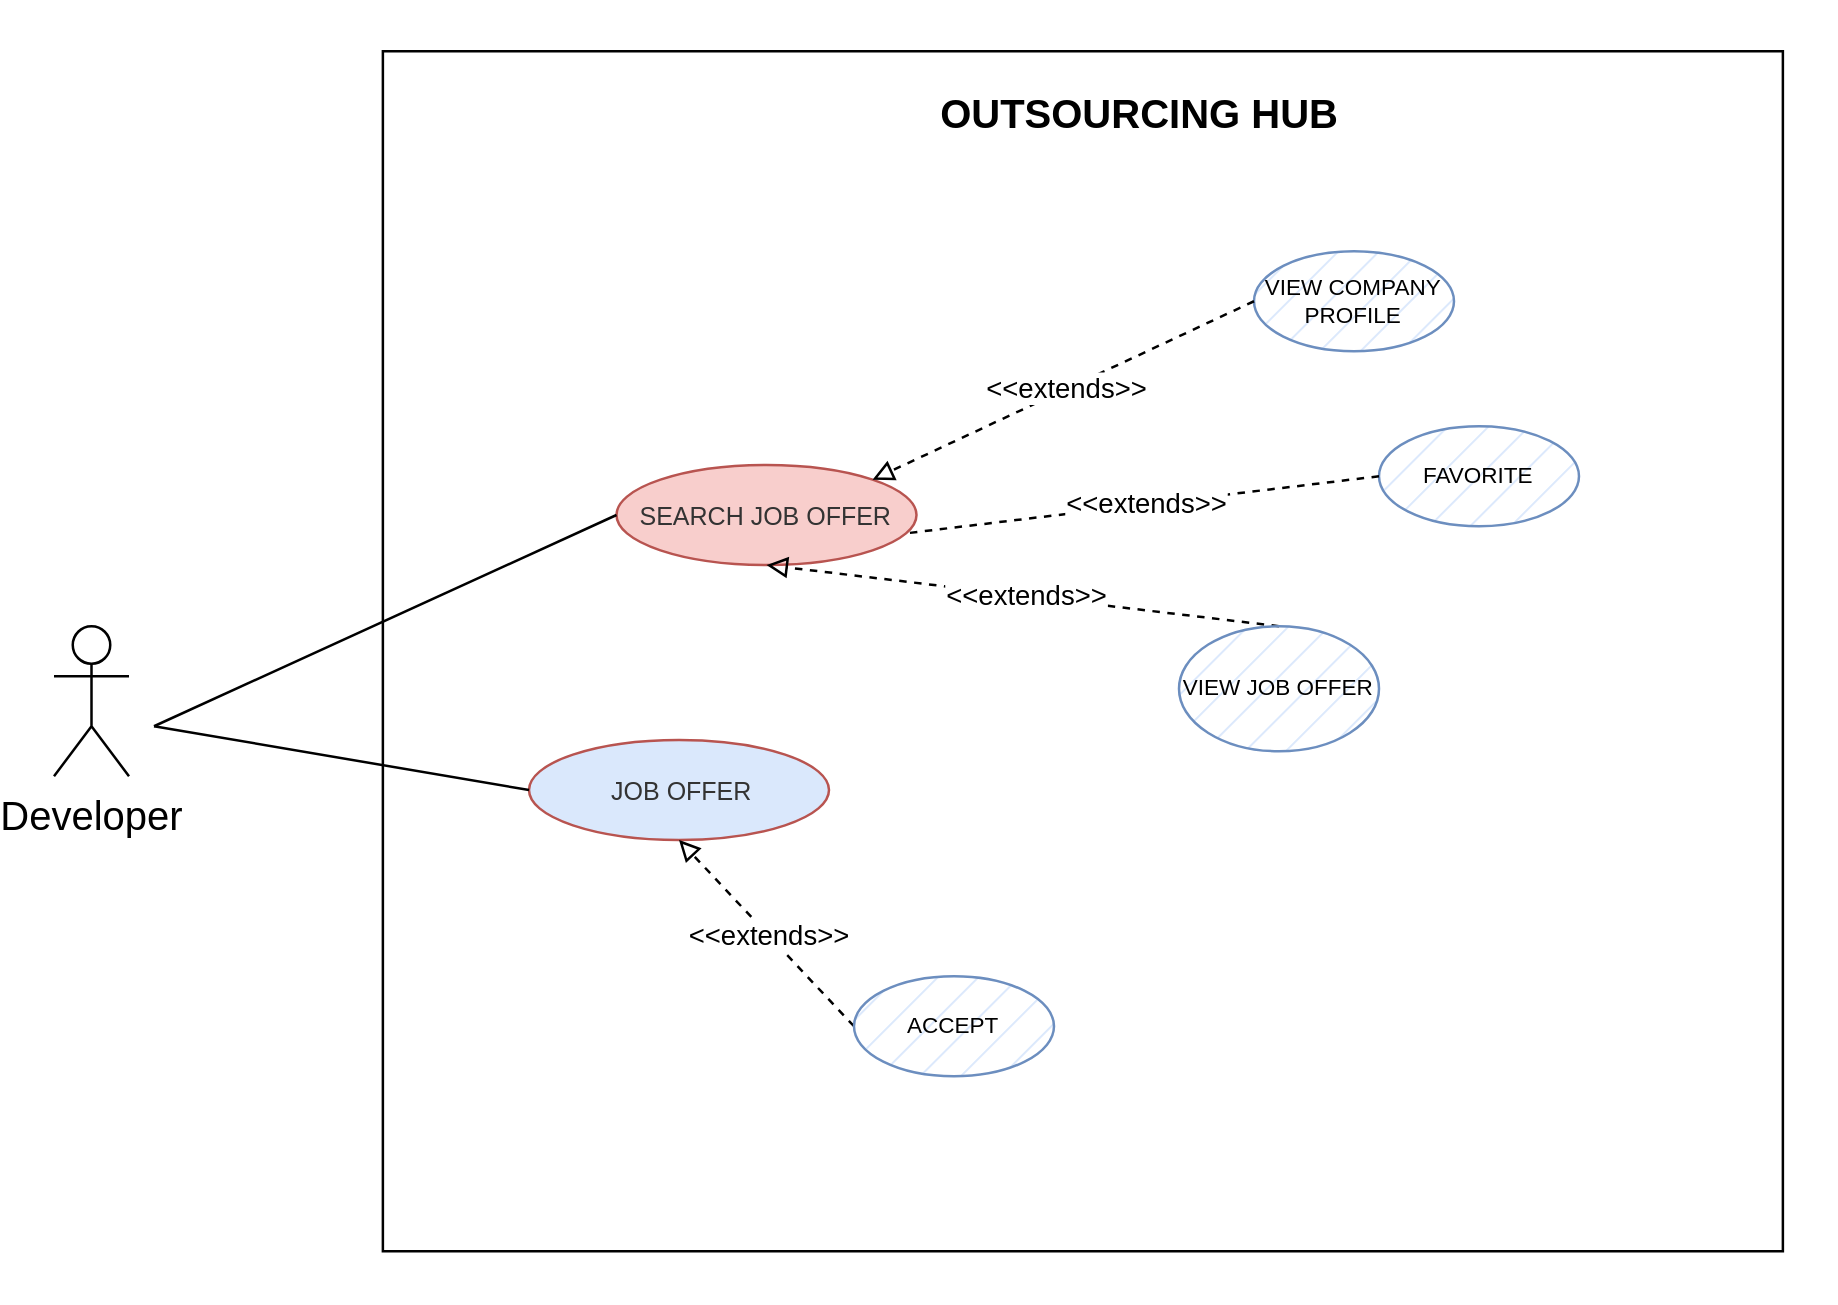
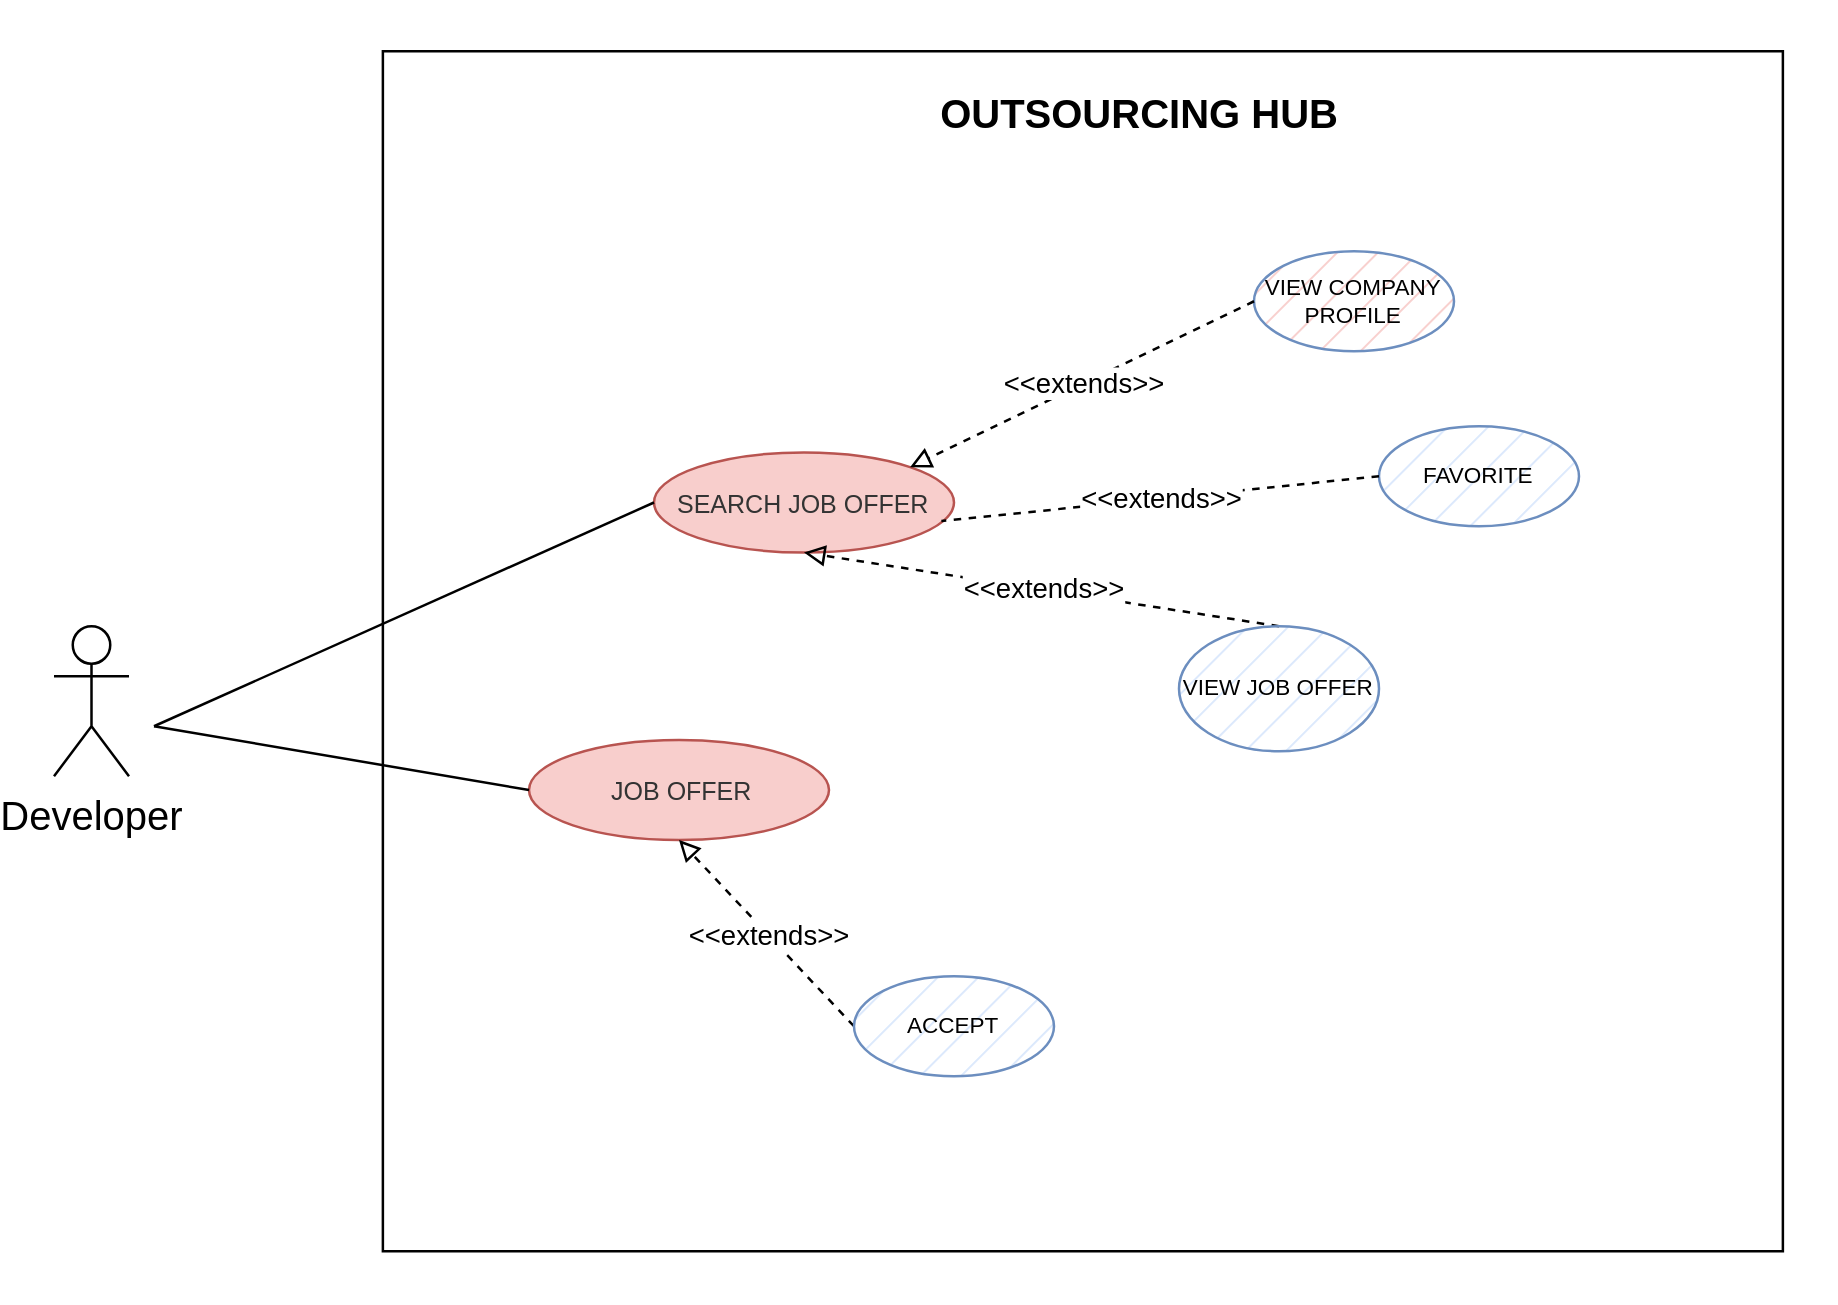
node "VIEW COMPANY PROFILE": fillcolor #dae8fc -> #f8cecc
node "SEARCH JOB OFFER": moved (766, 515) -> (804, 503)
node "JOB OFFER": fillcolor #dae8fc -> #f8cecc
